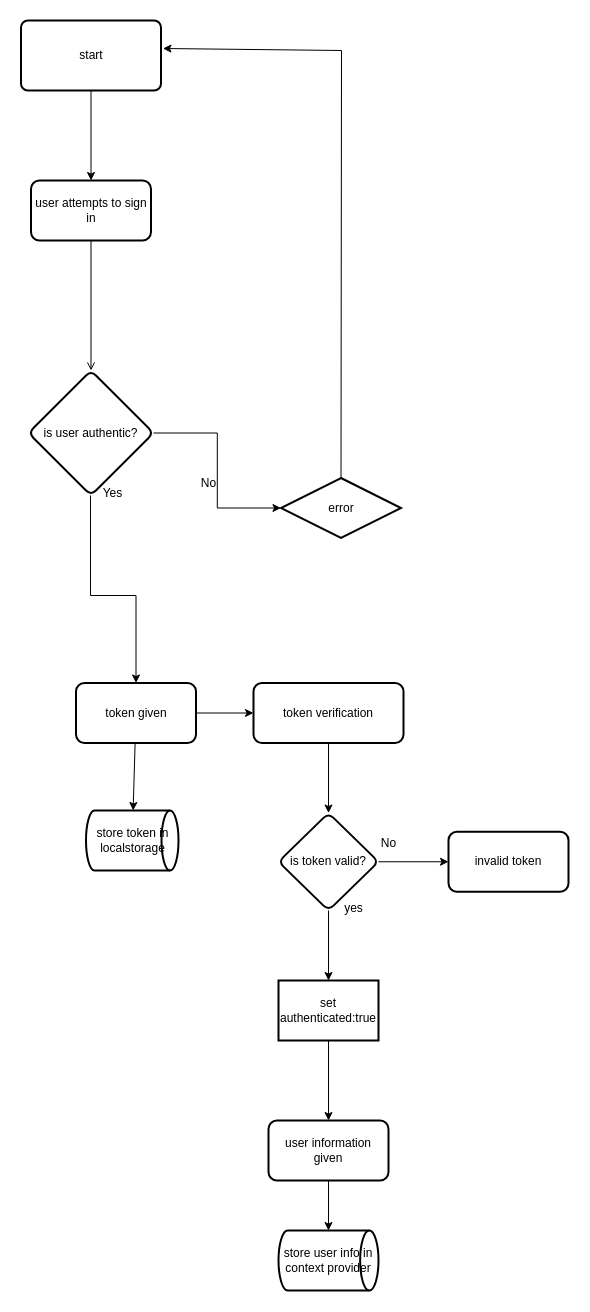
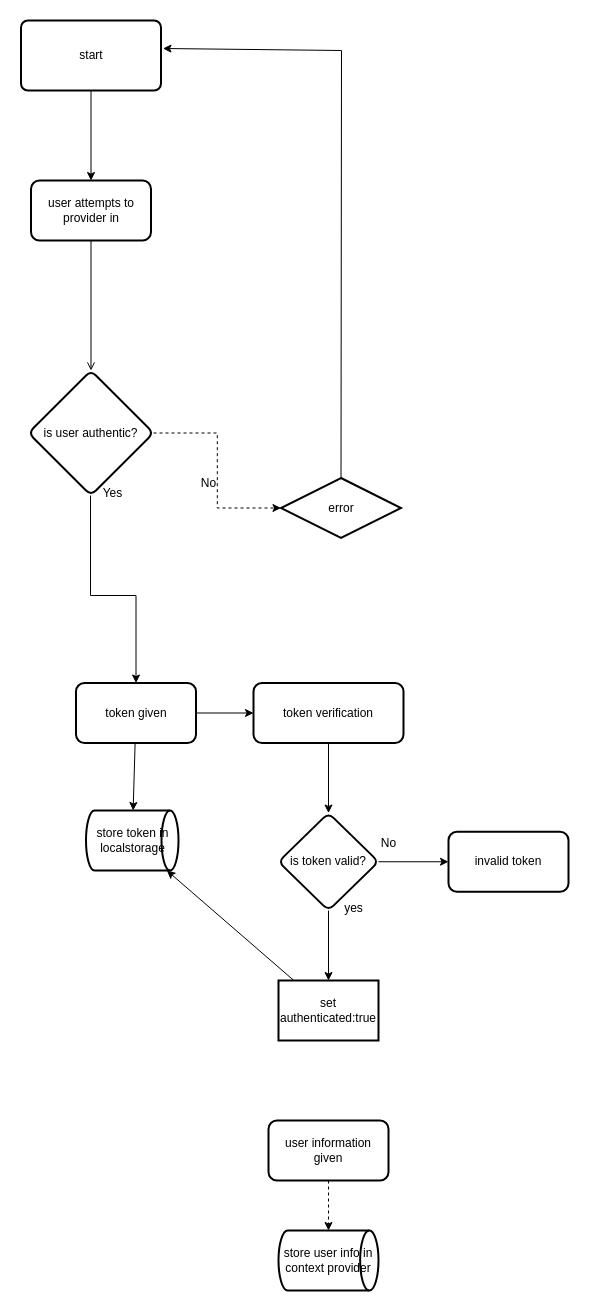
node "user attempts to sign in": label "user attempts to sign in" -> "user attempts to provider in"
edge "is user authentic?" -> "error": style solid -> dashed
edge "set authenticated:true" -> "user information given": now "set authenticated:true" -> "store token in localstorage"
edge "user information given" -> "store user info in context provider": style solid -> dashed
